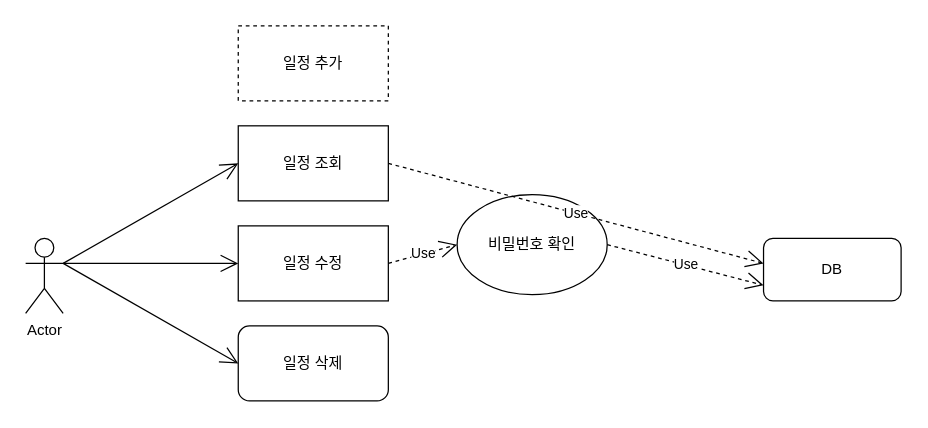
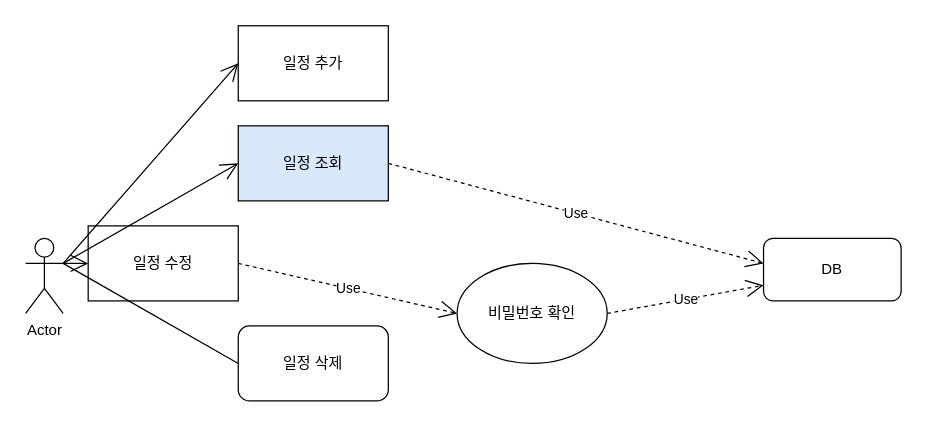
node "일정 추가": style dashed -> solid
edge "Actor" -> "일정 추가": added
node "일정 조회": fillcolor #ffffff -> #dae8fc
node "비밀번호 확인": moved (532, 244) -> (532, 313)
node "일정 수정": moved (313, 263) -> (163, 263)
edge "Actor" -> "일정 삭제": arrowhead open -> none
